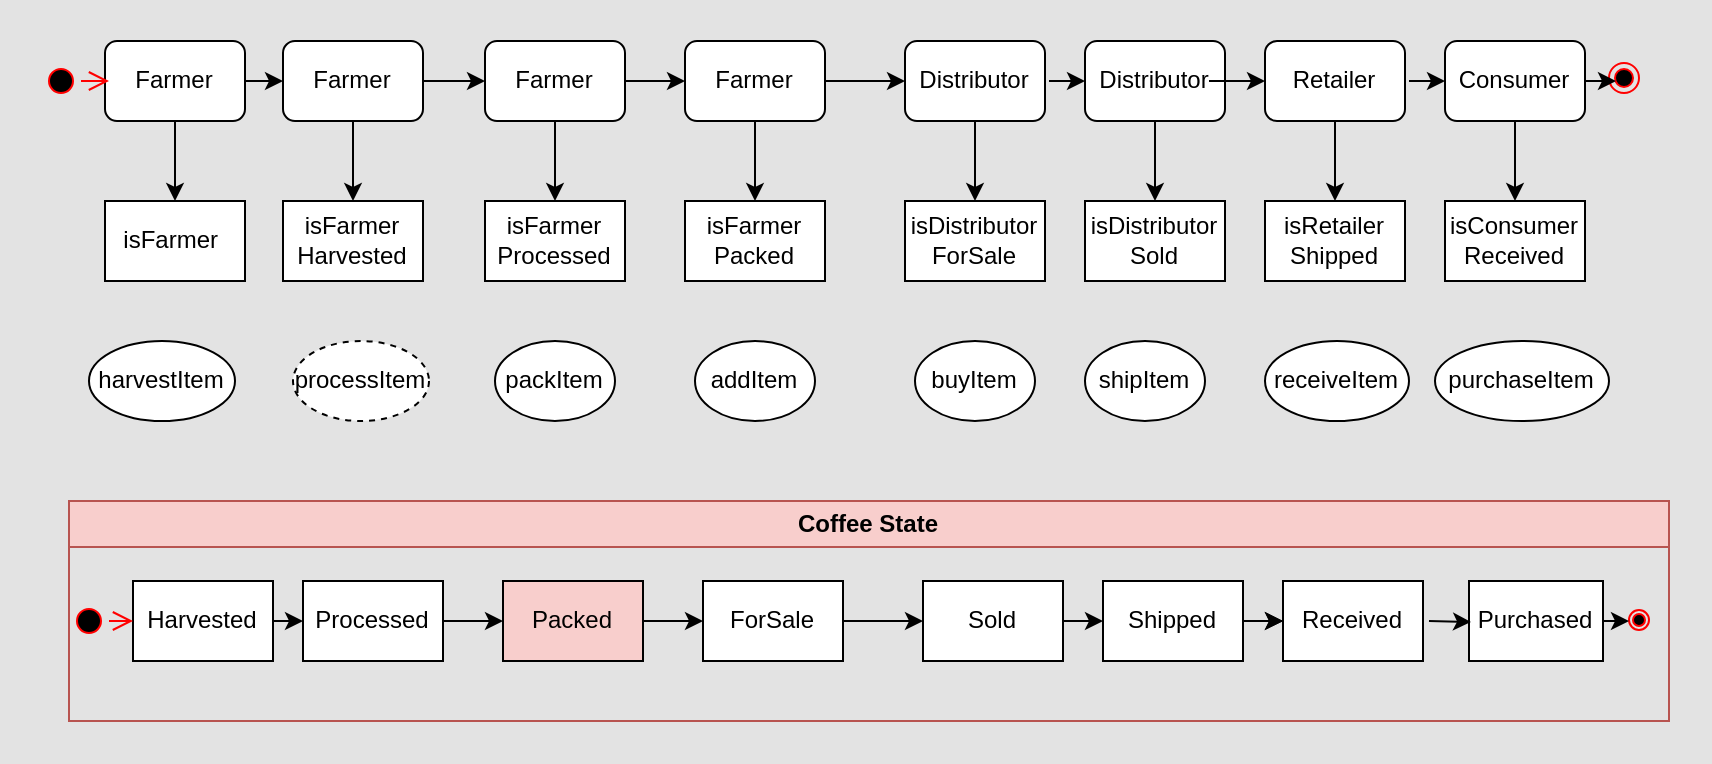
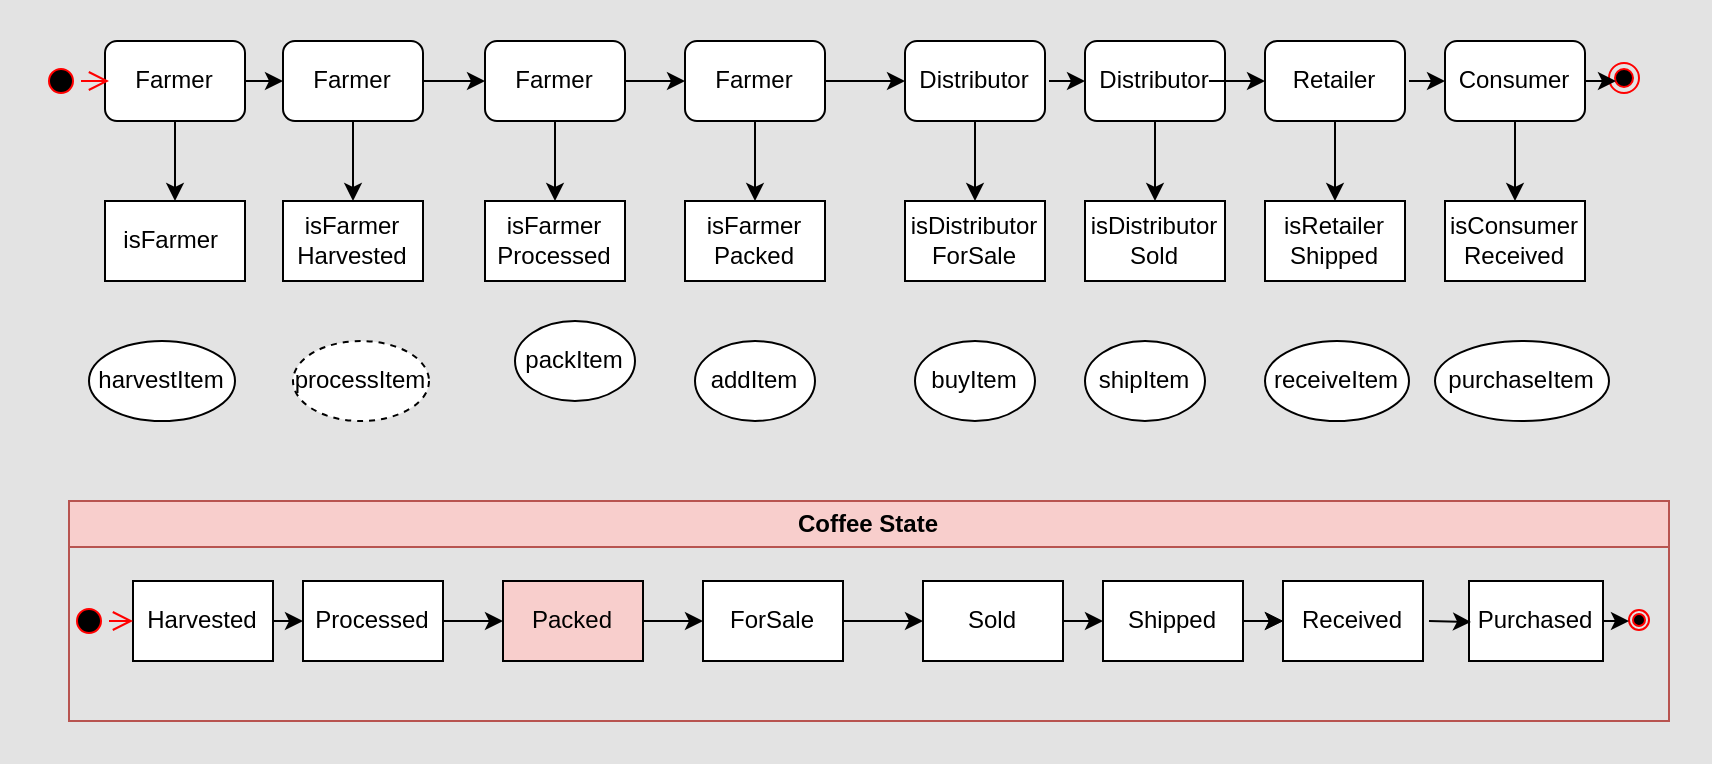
node "packItem": moved (555, 381) -> (575, 361)
